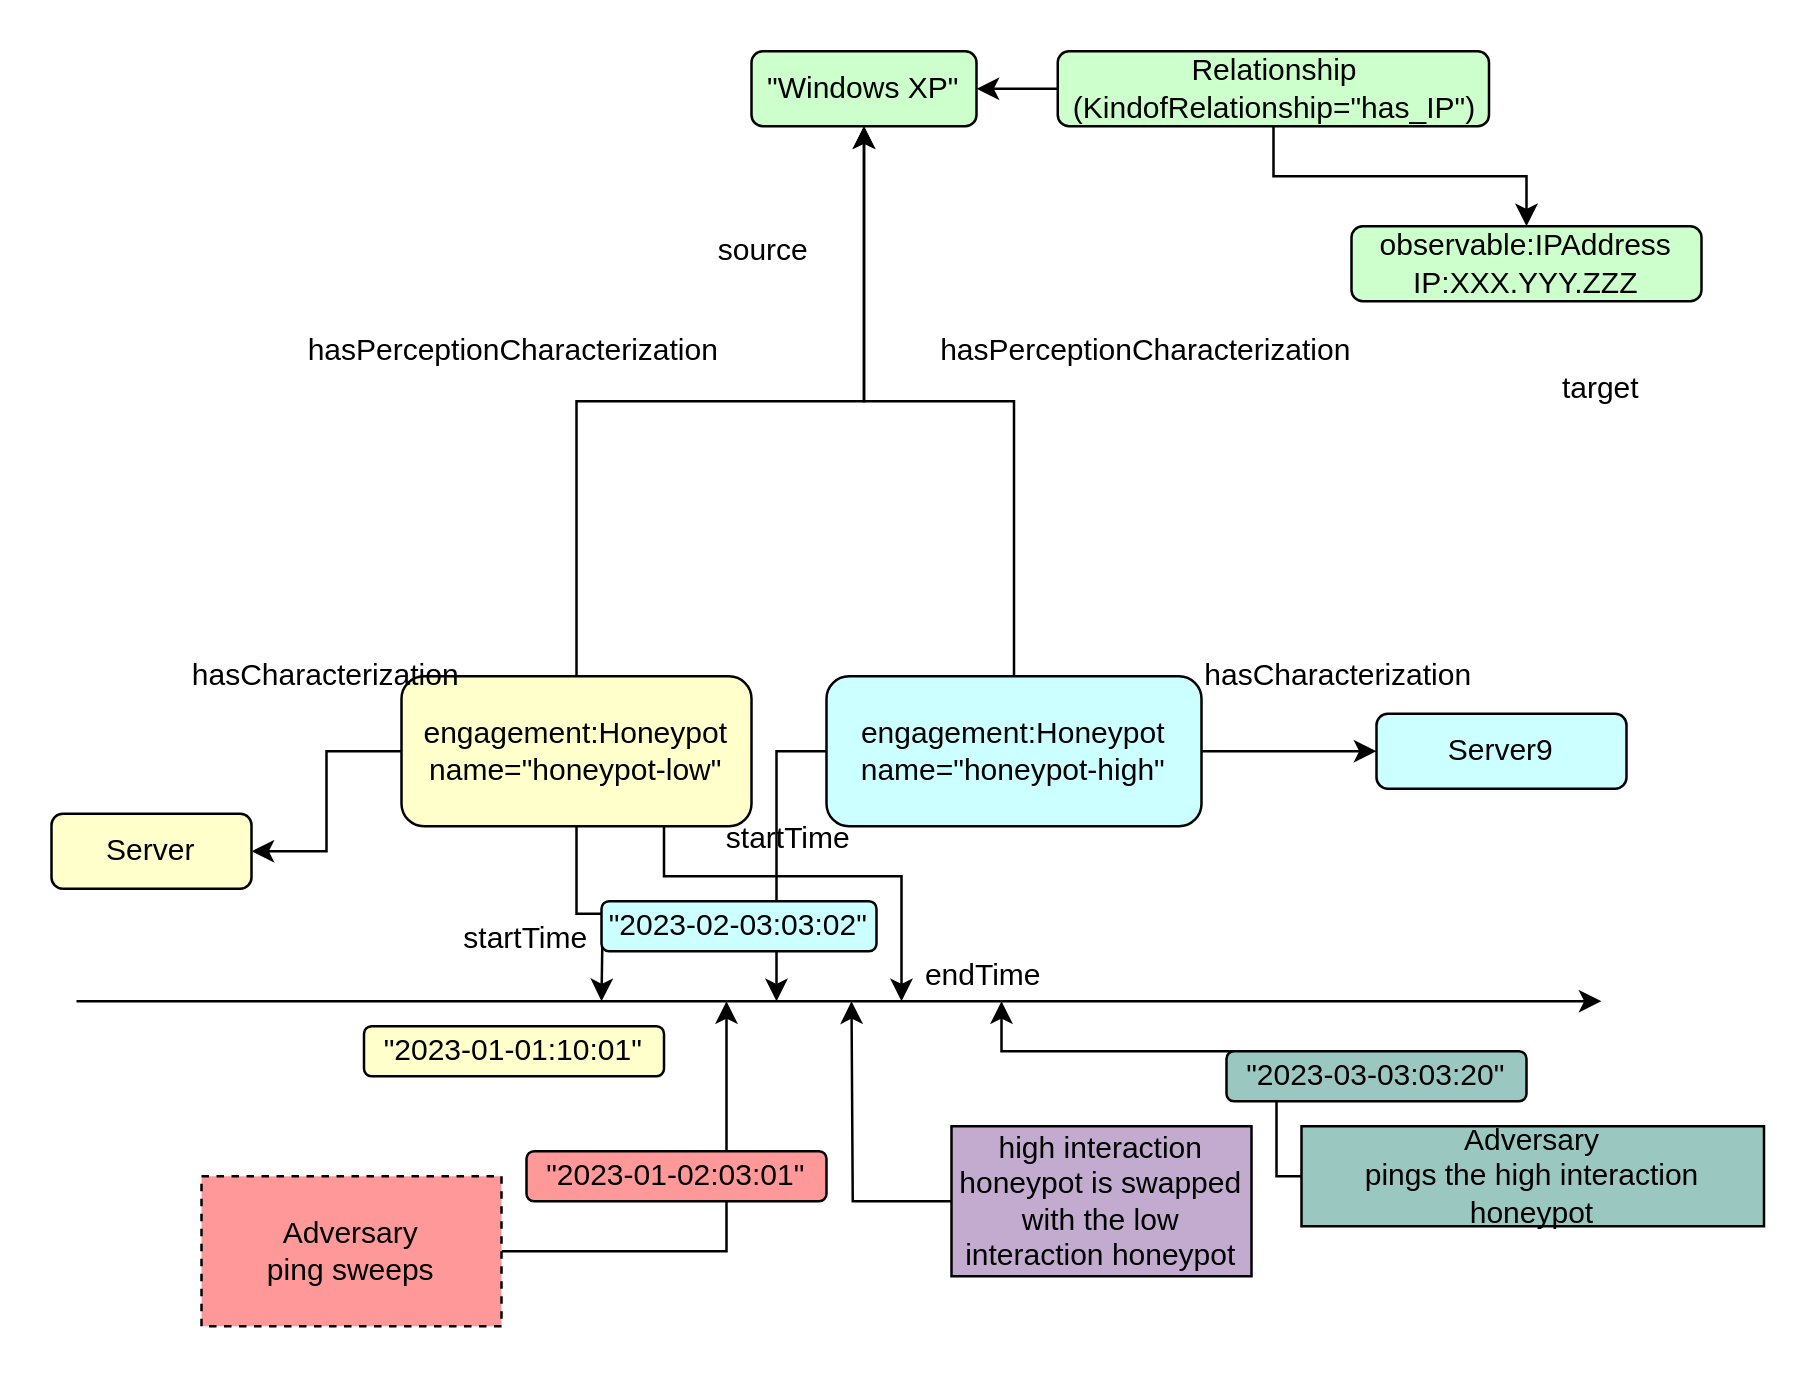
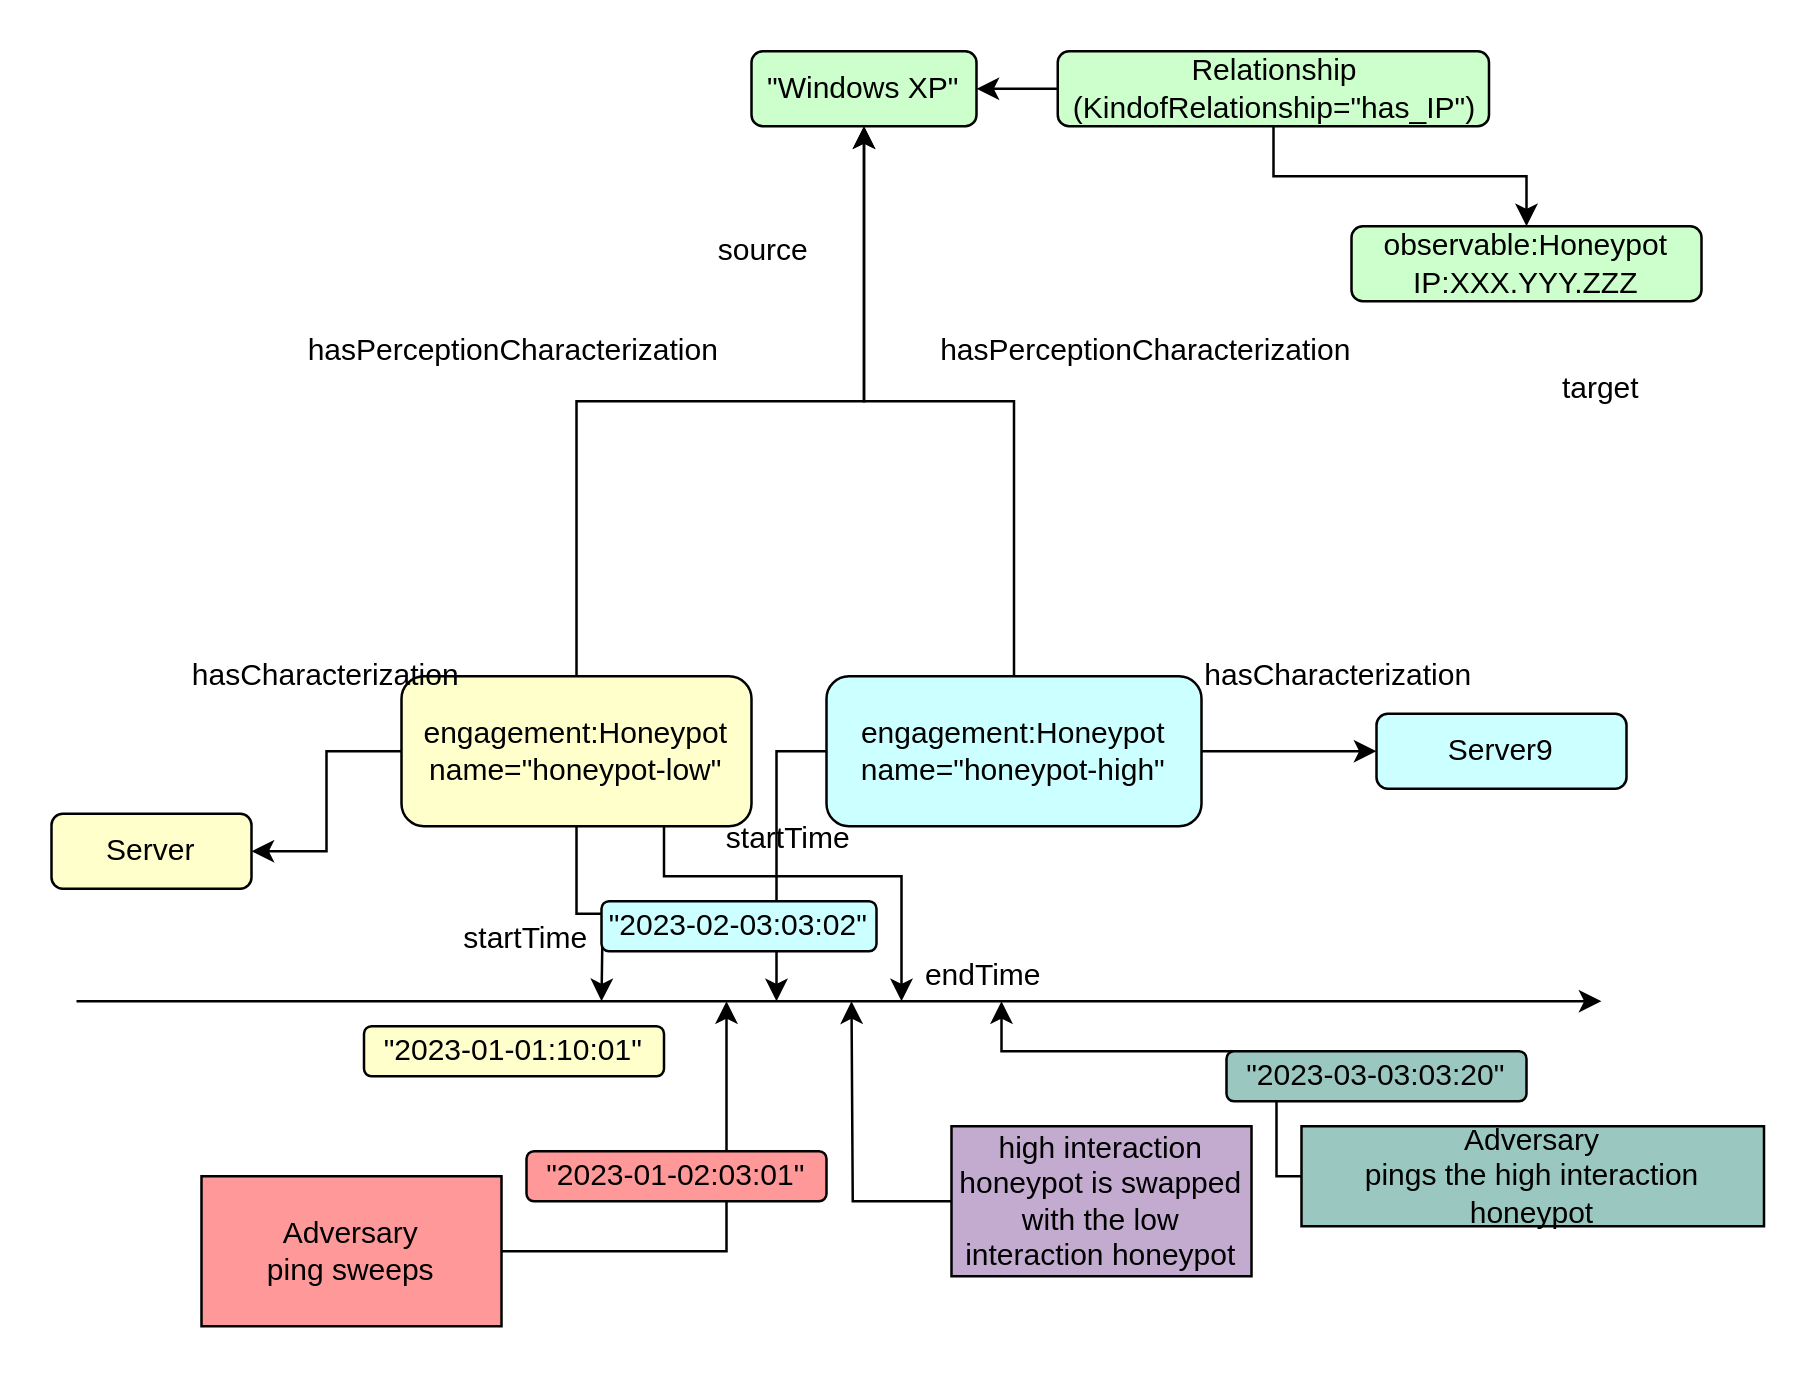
node "observable:IPAddress IP:XXX.YYY.ZZZ": label "observable:IPAddress IP:XXX.YYY.ZZZ" -> "observable:Honeypot IP:XXX.YYY.ZZZ"
node "Adversary ping sweeps": style dashed -> solid
